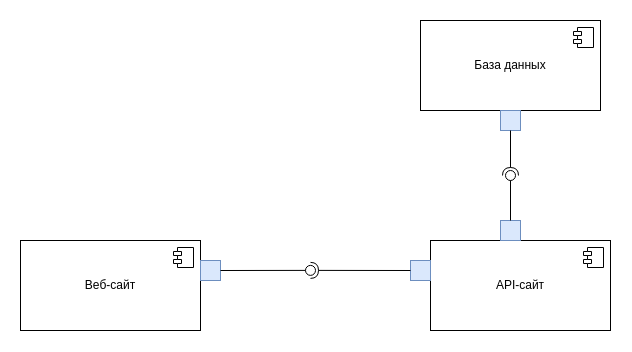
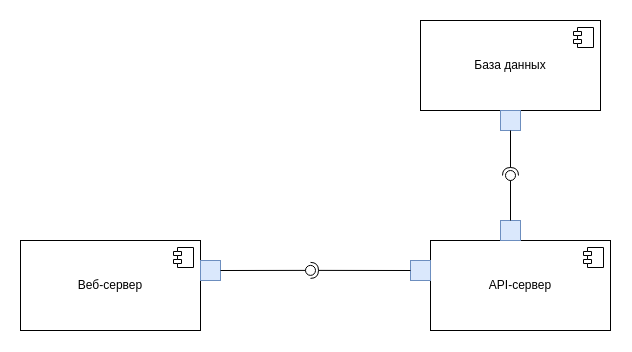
node "Веб-сайт": label "Веб-сайт" -> "Веб-сервер"
node "API-сайт": label "API-сайт" -> "API-сервер"
